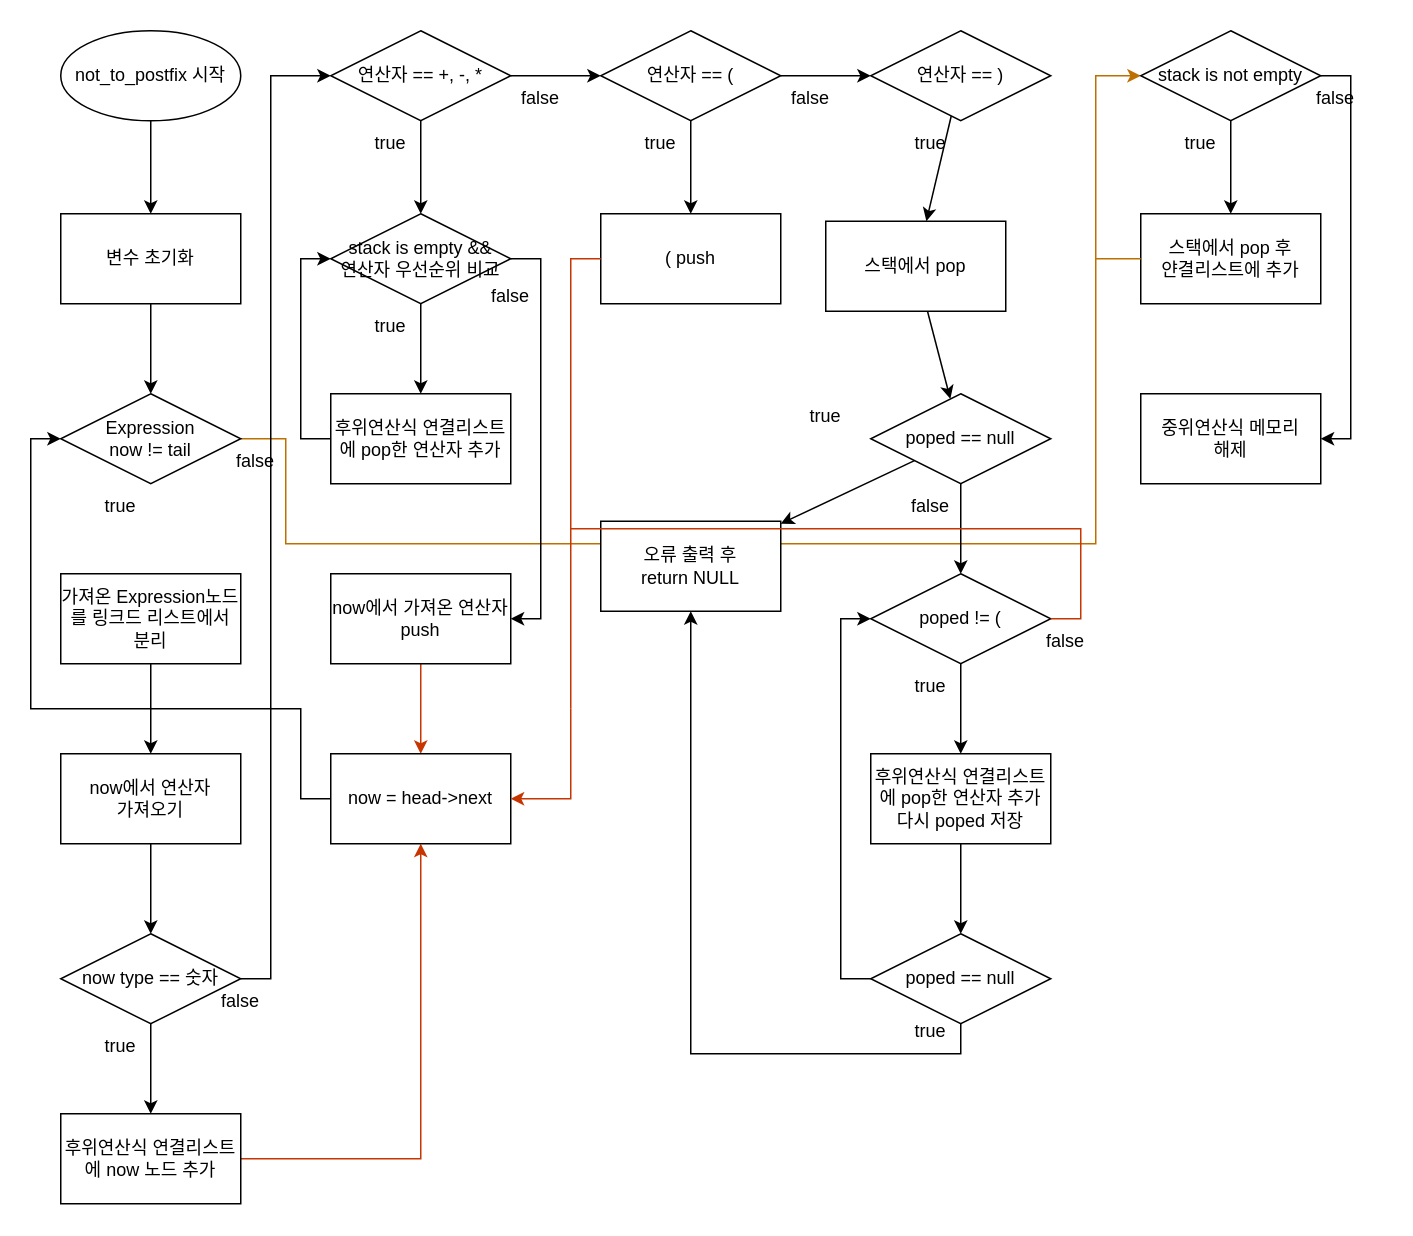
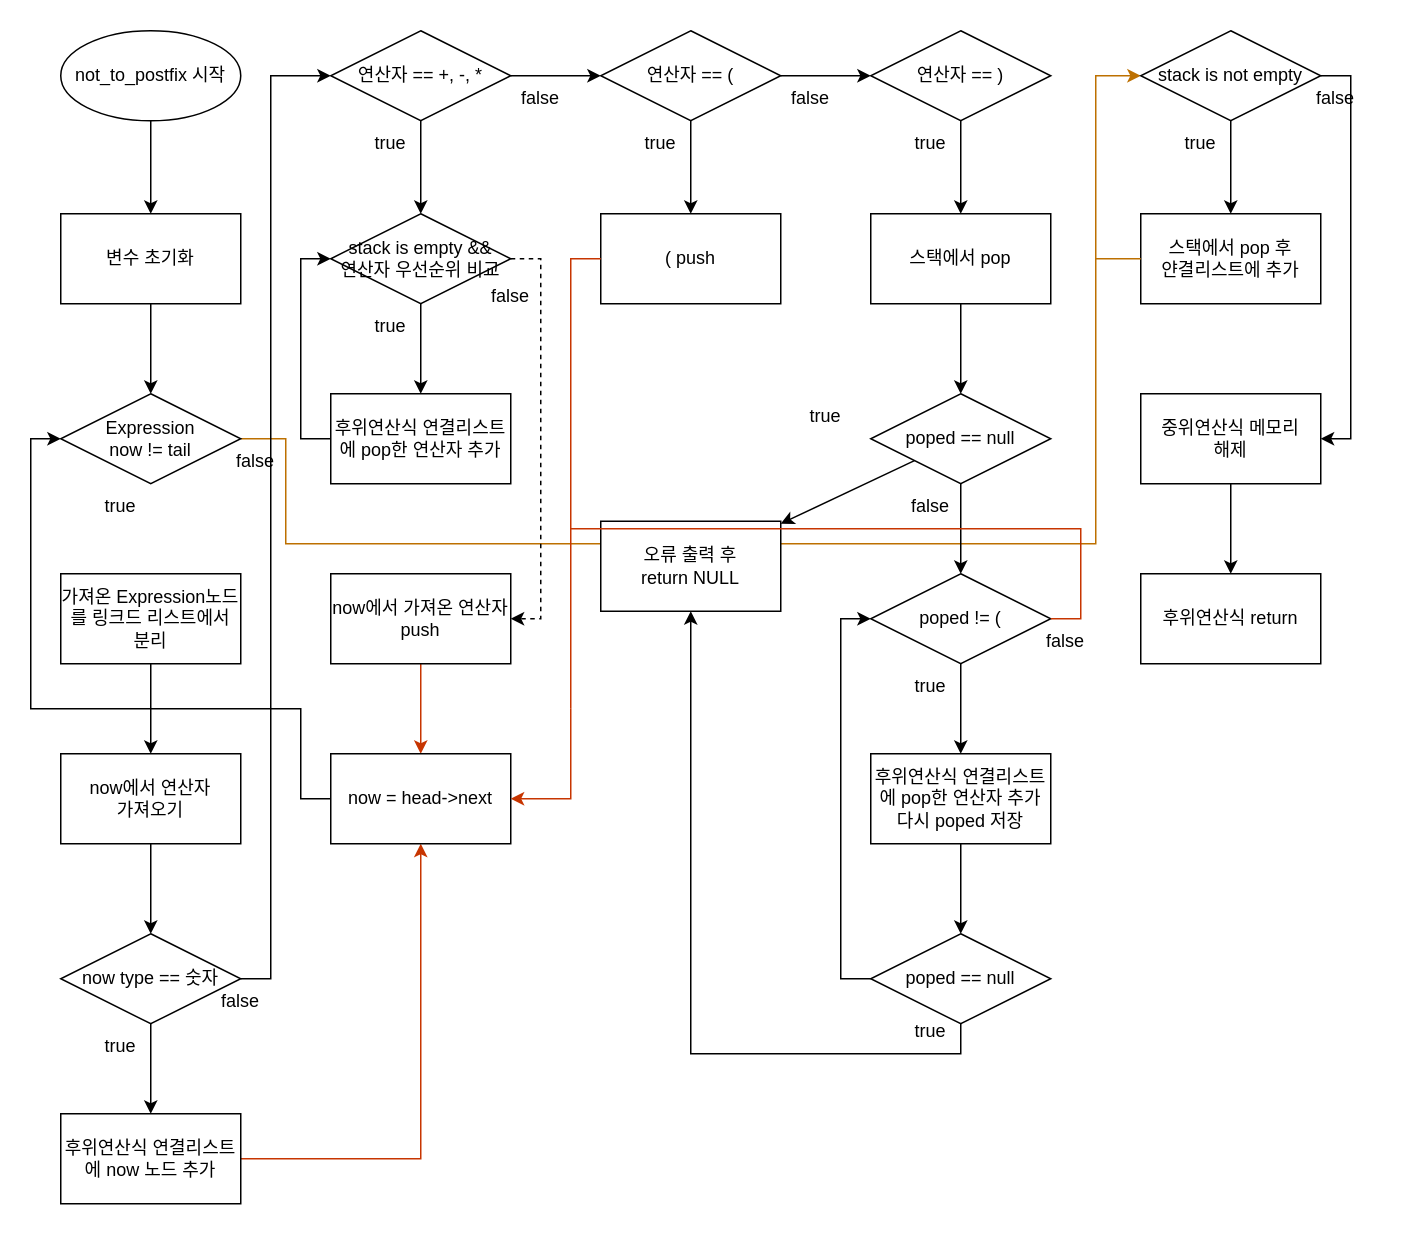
node "스택에서 pop": moved (916, 266) -> (961, 259)
edge "stack is empty && 연산자 우선순위 비교" -> "now에서 가져온 연산자 push": style solid -> dashed
edge "중위연산식 메모리 해제" -> "후위연산식 return": added
node "후위연산식 return": added
